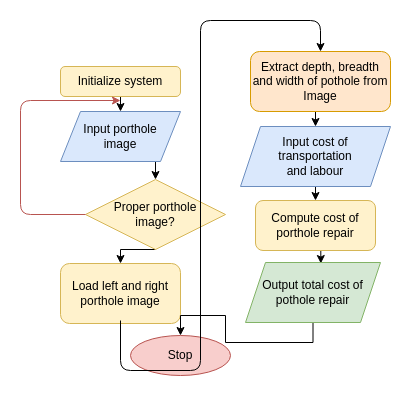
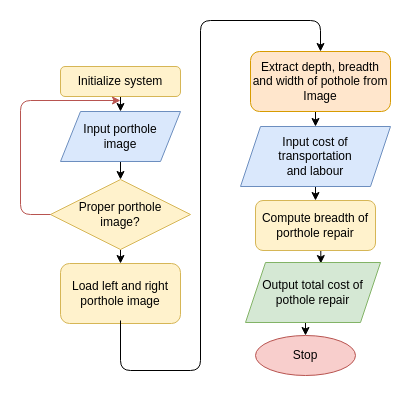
node "Proper porthole image?": moved (156, 215) -> (121, 215)
node "Compute cost of porthole repair": label "Compute cost of porthole repair" -> "Compute breadth of porthole repair"
node "Stop": moved (181, 356) -> (306, 356)
